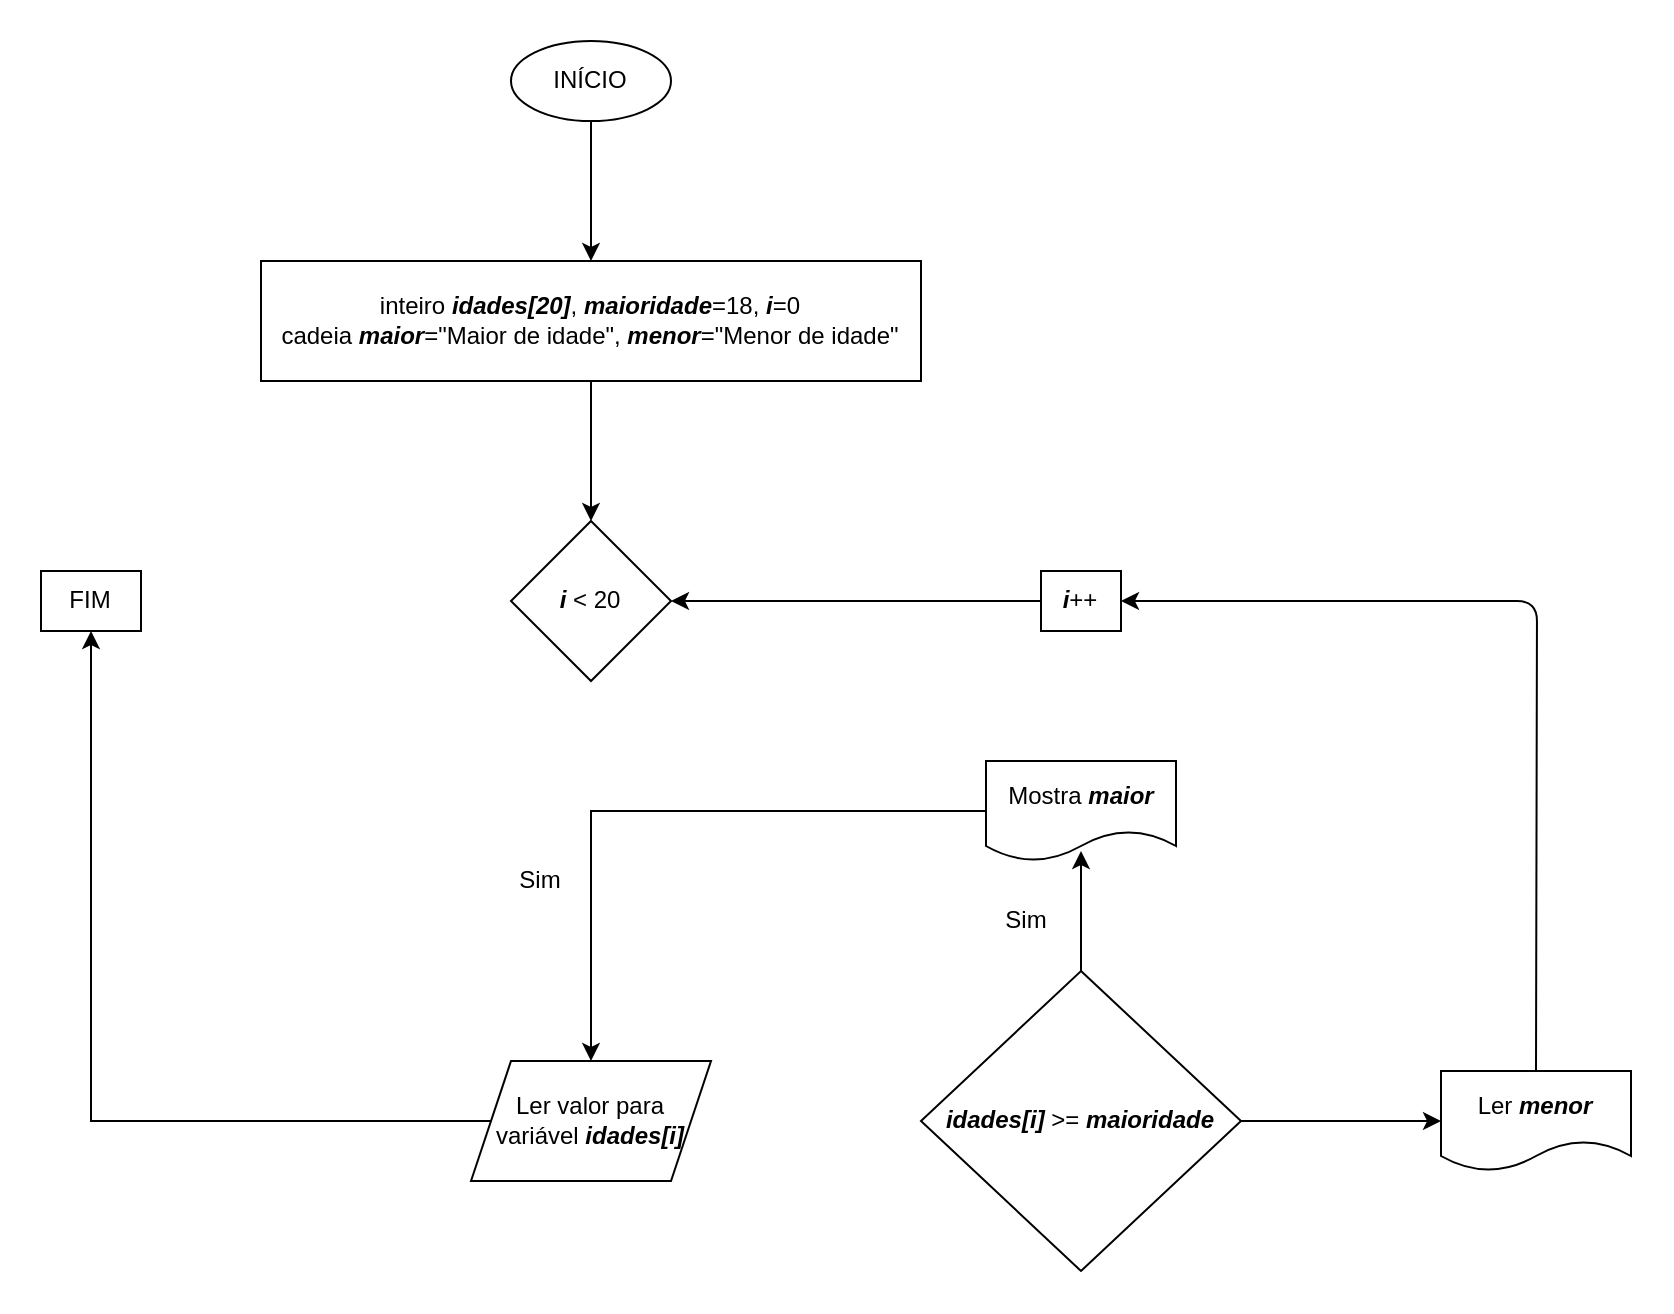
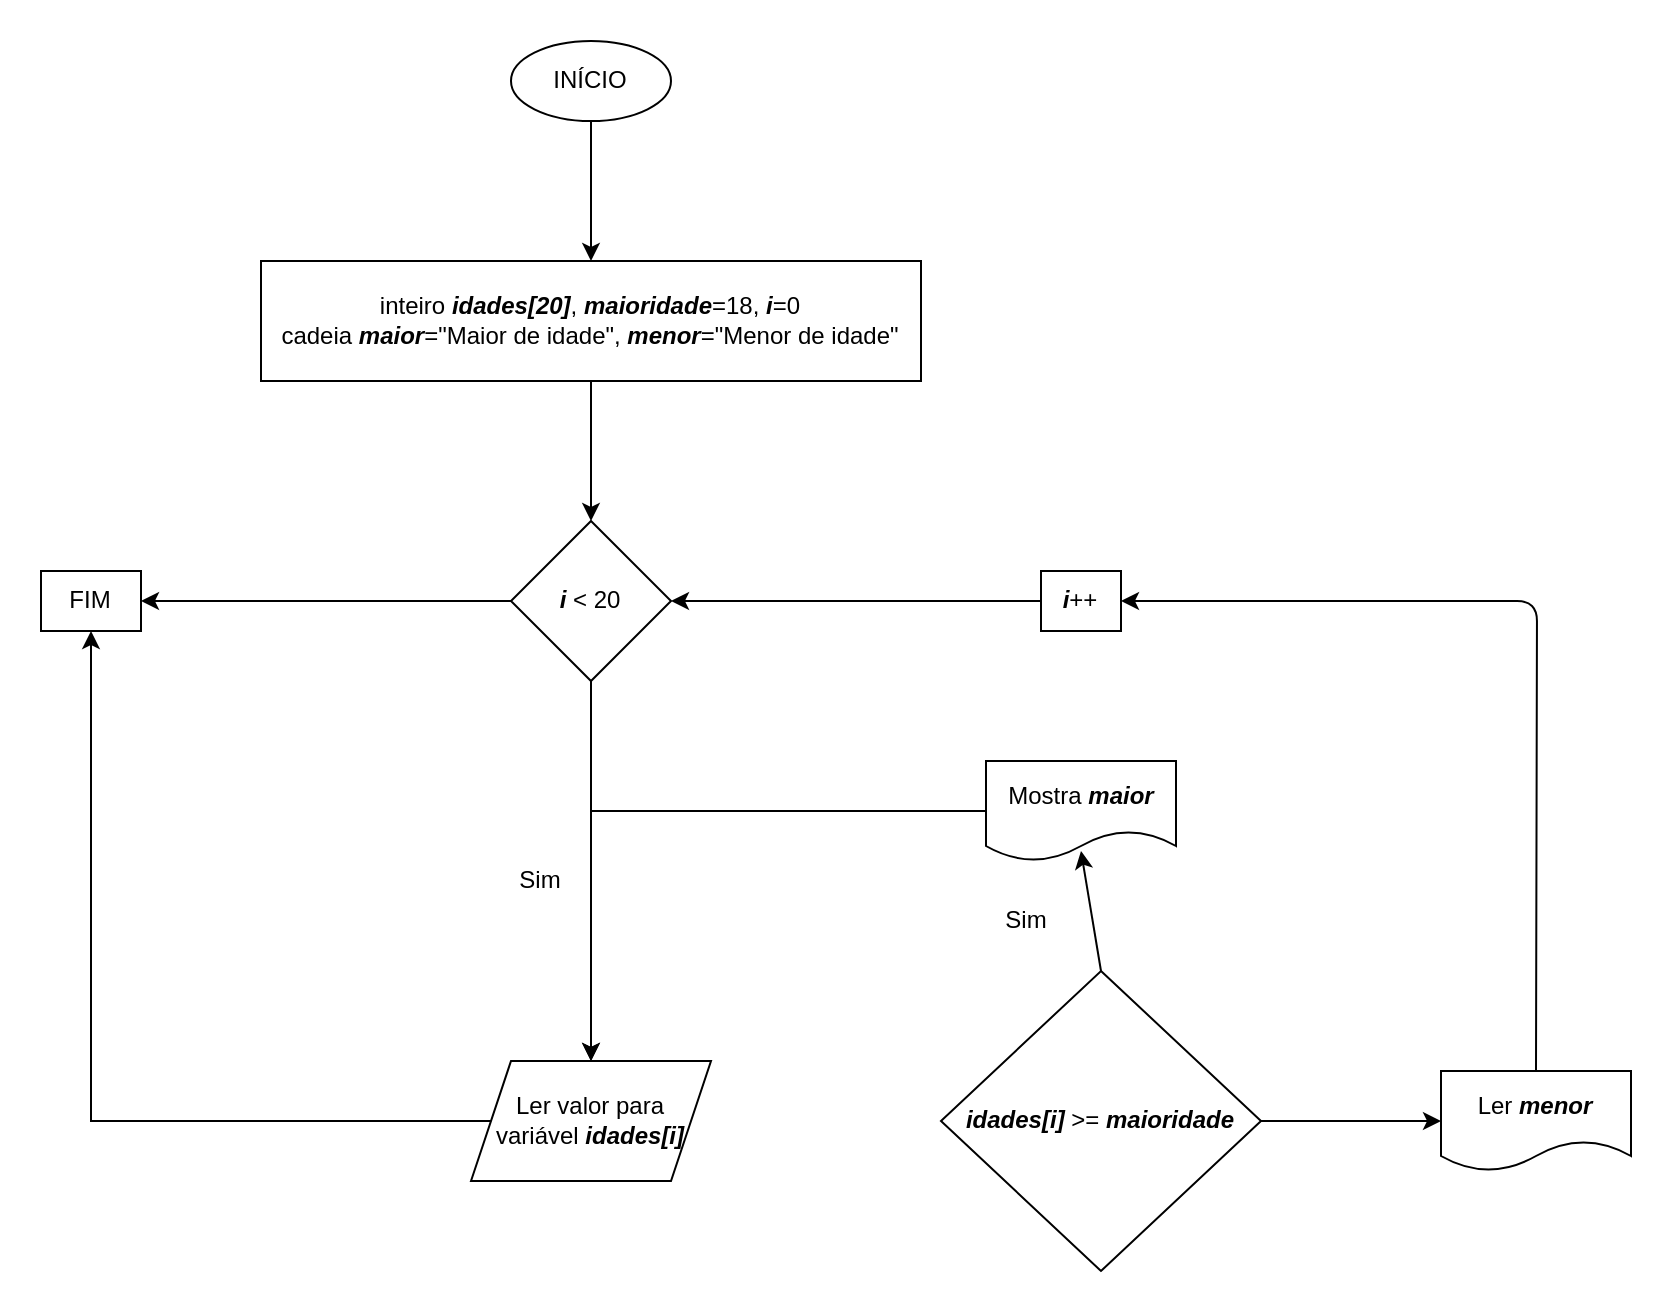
edge "i < 20" -> "FIM": added
edge "i < 20" -> "Ler valor para variável idades[i]": added
node "idades[i] >= maioridade": moved (1081, 1121) -> (1101, 1121)
